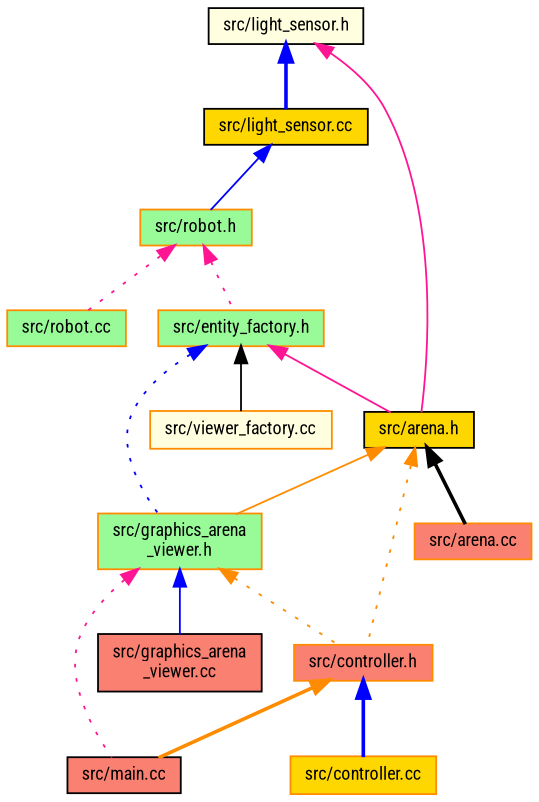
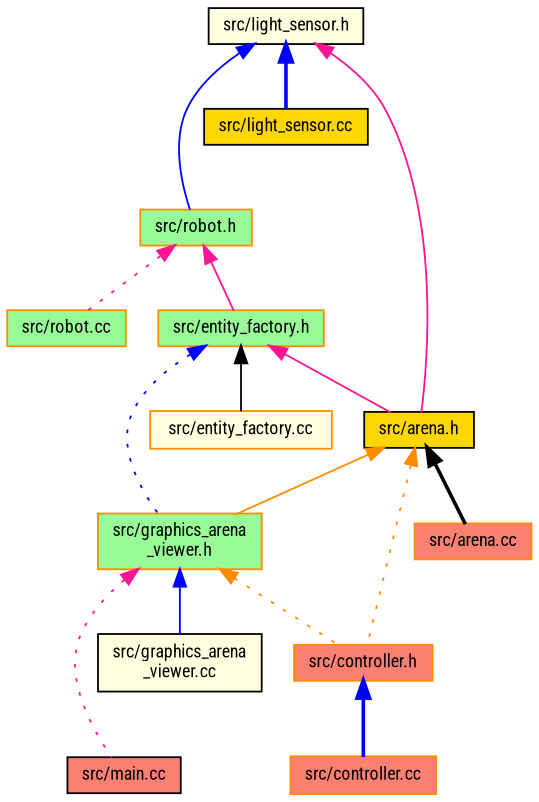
edge "src/robot.h" -> "src/light_sensor.cc": now "src/robot.h" -> "src/light_sensor.h"
edge "src/entity_factory.h" -> "src/robot.h": style dotted -> solid
node "src/viewer_factory.cc": label "src/viewer_factory.cc" -> "src/entity_factory.cc"
node "src/graphics_arena _viewer.cc": fillcolor salmon -> lightyellow
edge "src/main.cc" -> "src/controller.h": removed
node "src/controller.cc": fillcolor gold -> salmon
